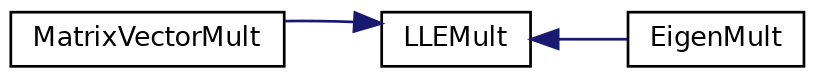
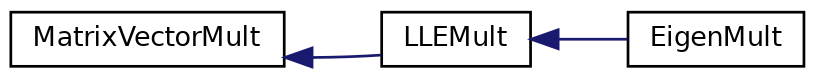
edge "MatrixVectorMult" -> "LLEMult": reversed
